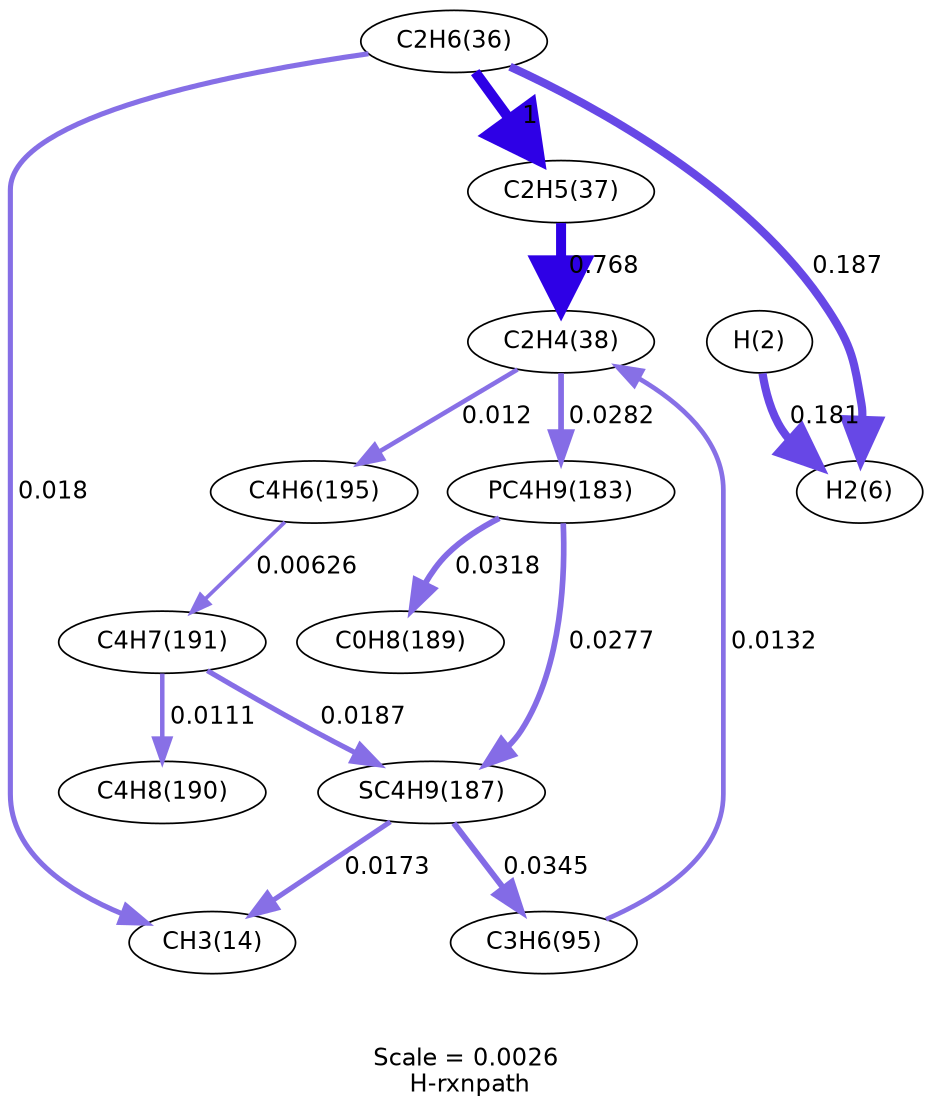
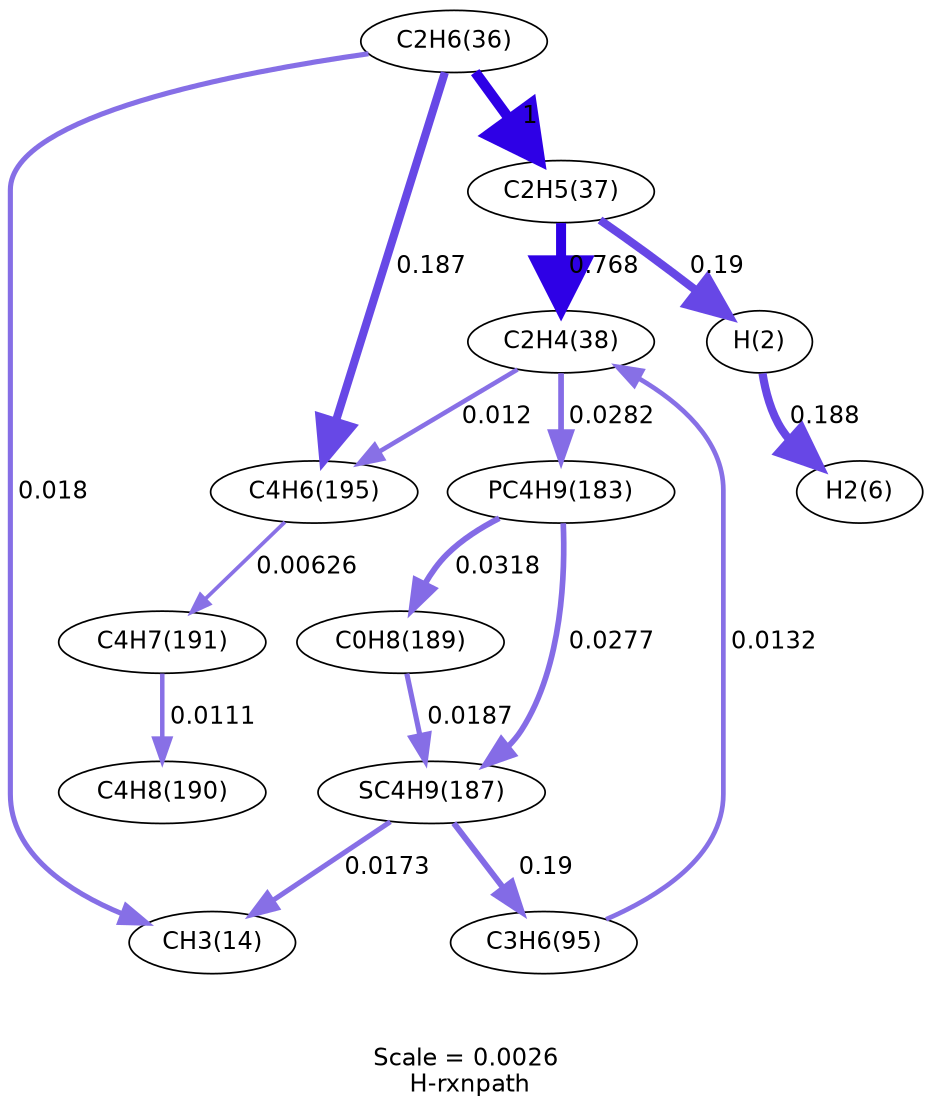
edge "C2H6(36)" -> "H2(6)": now "C2H6(36)" -> "C4H6(195)"
edge "C2H5(37)" -> "H(2)": added, label "0.19"
edge "H(2)" -> "H2(6)": label " 0.181" -> " 0.188"
edge "C4H7(191)" -> "SC4H9(187)": now "C0H8(189)" -> "SC4H9(187)"
edge "SC4H9(187)" -> "C3H6(95)": label " 0.0345" -> " 0.19"
